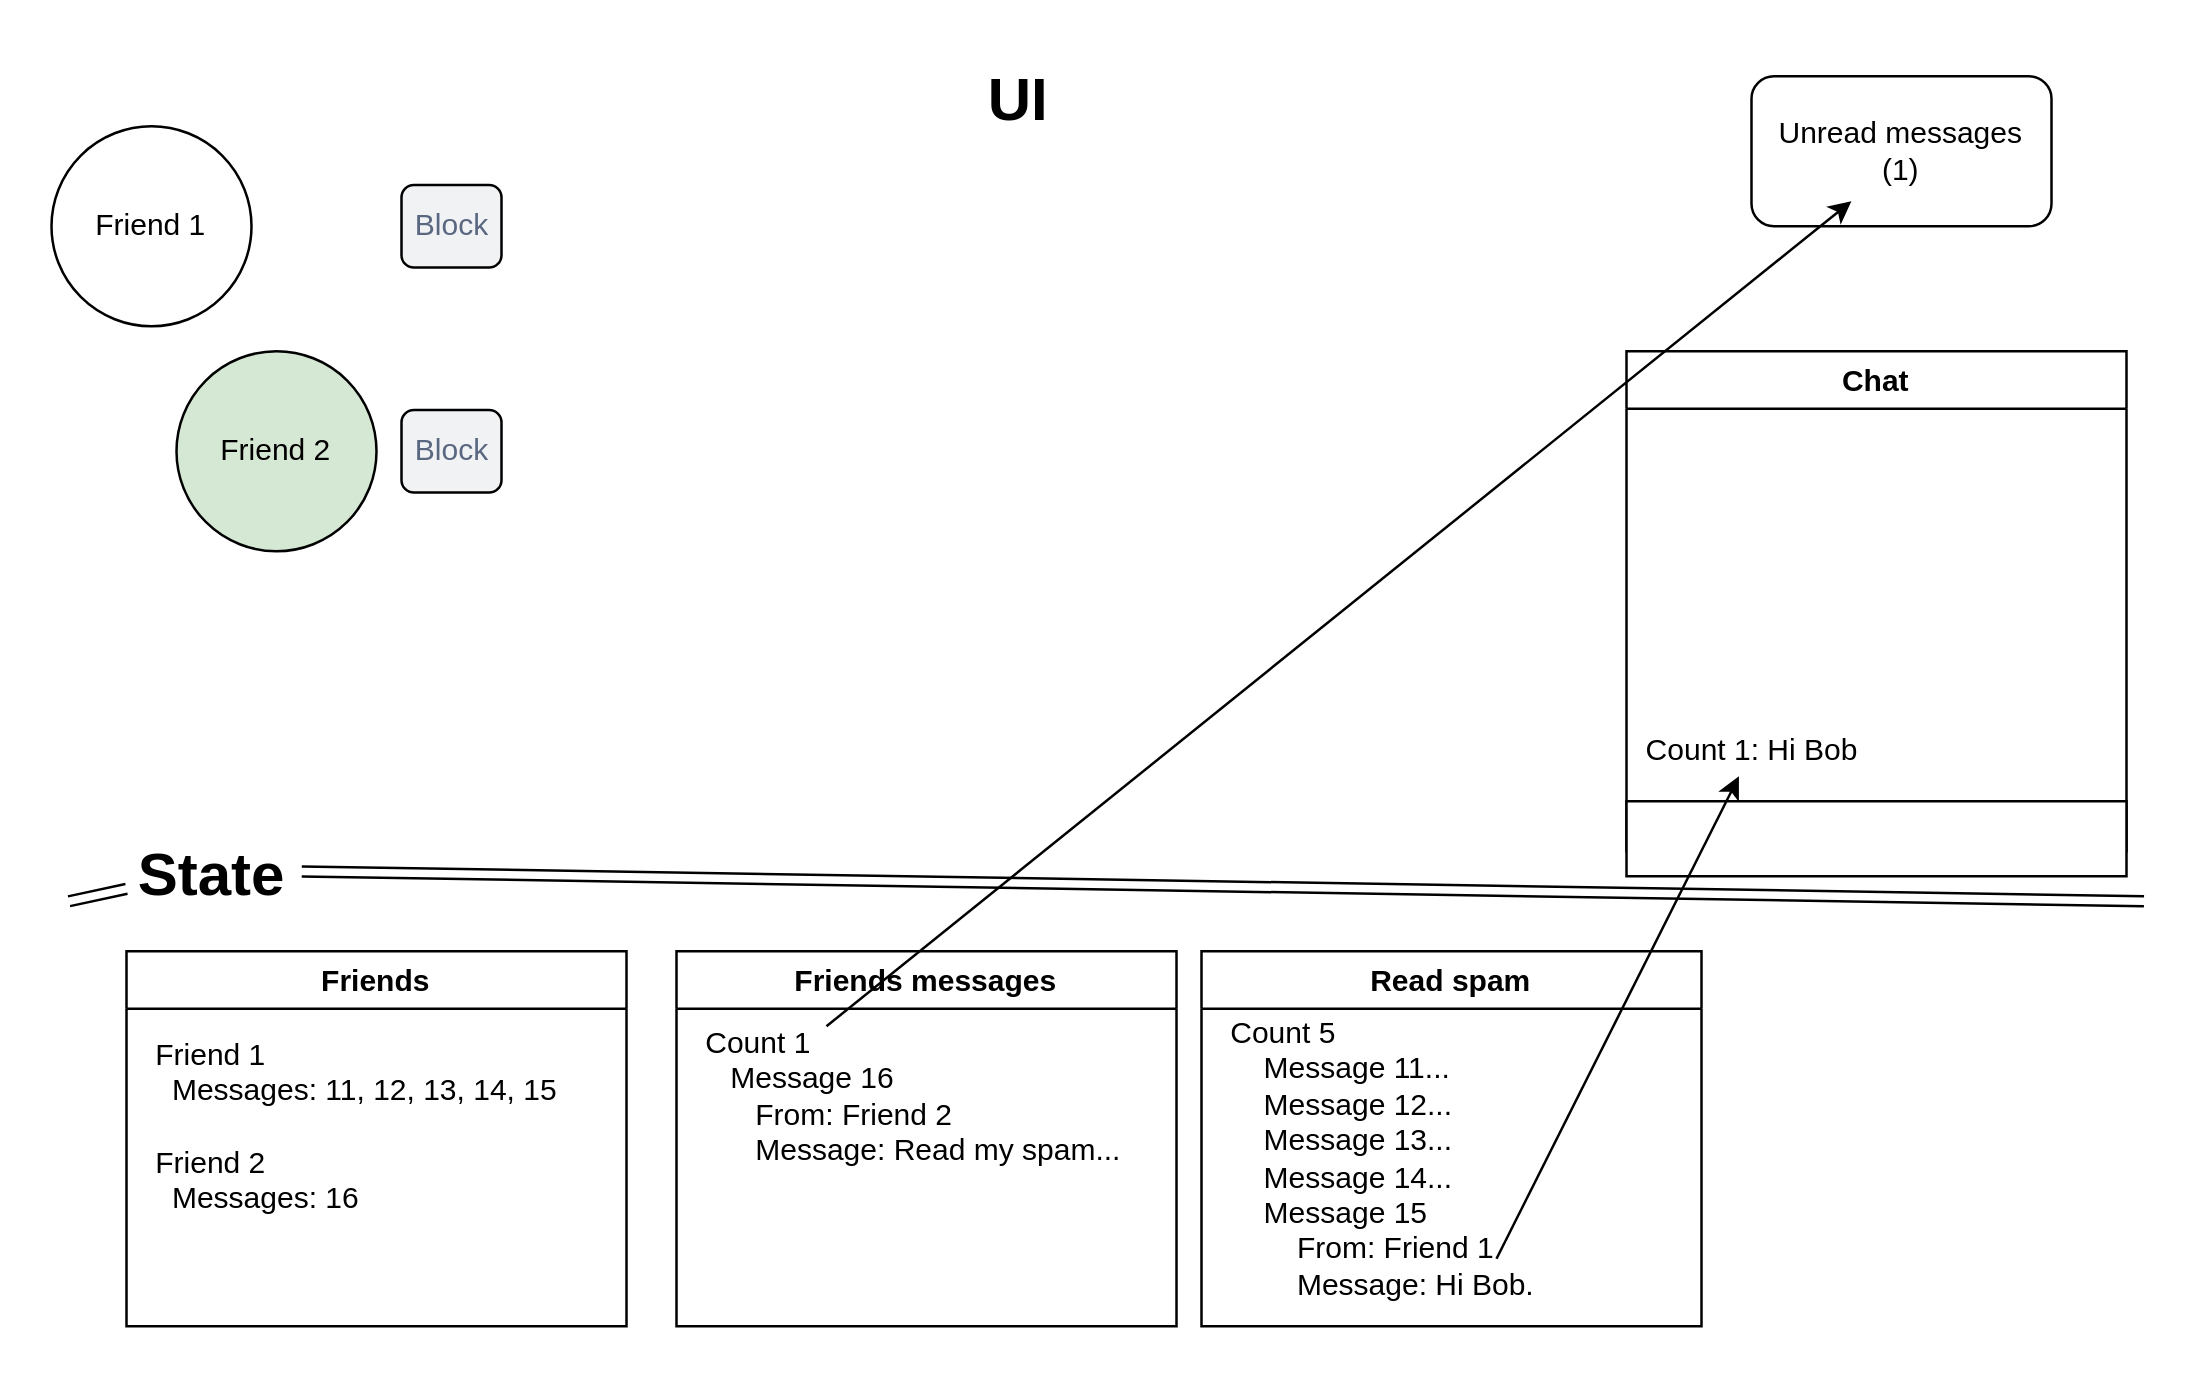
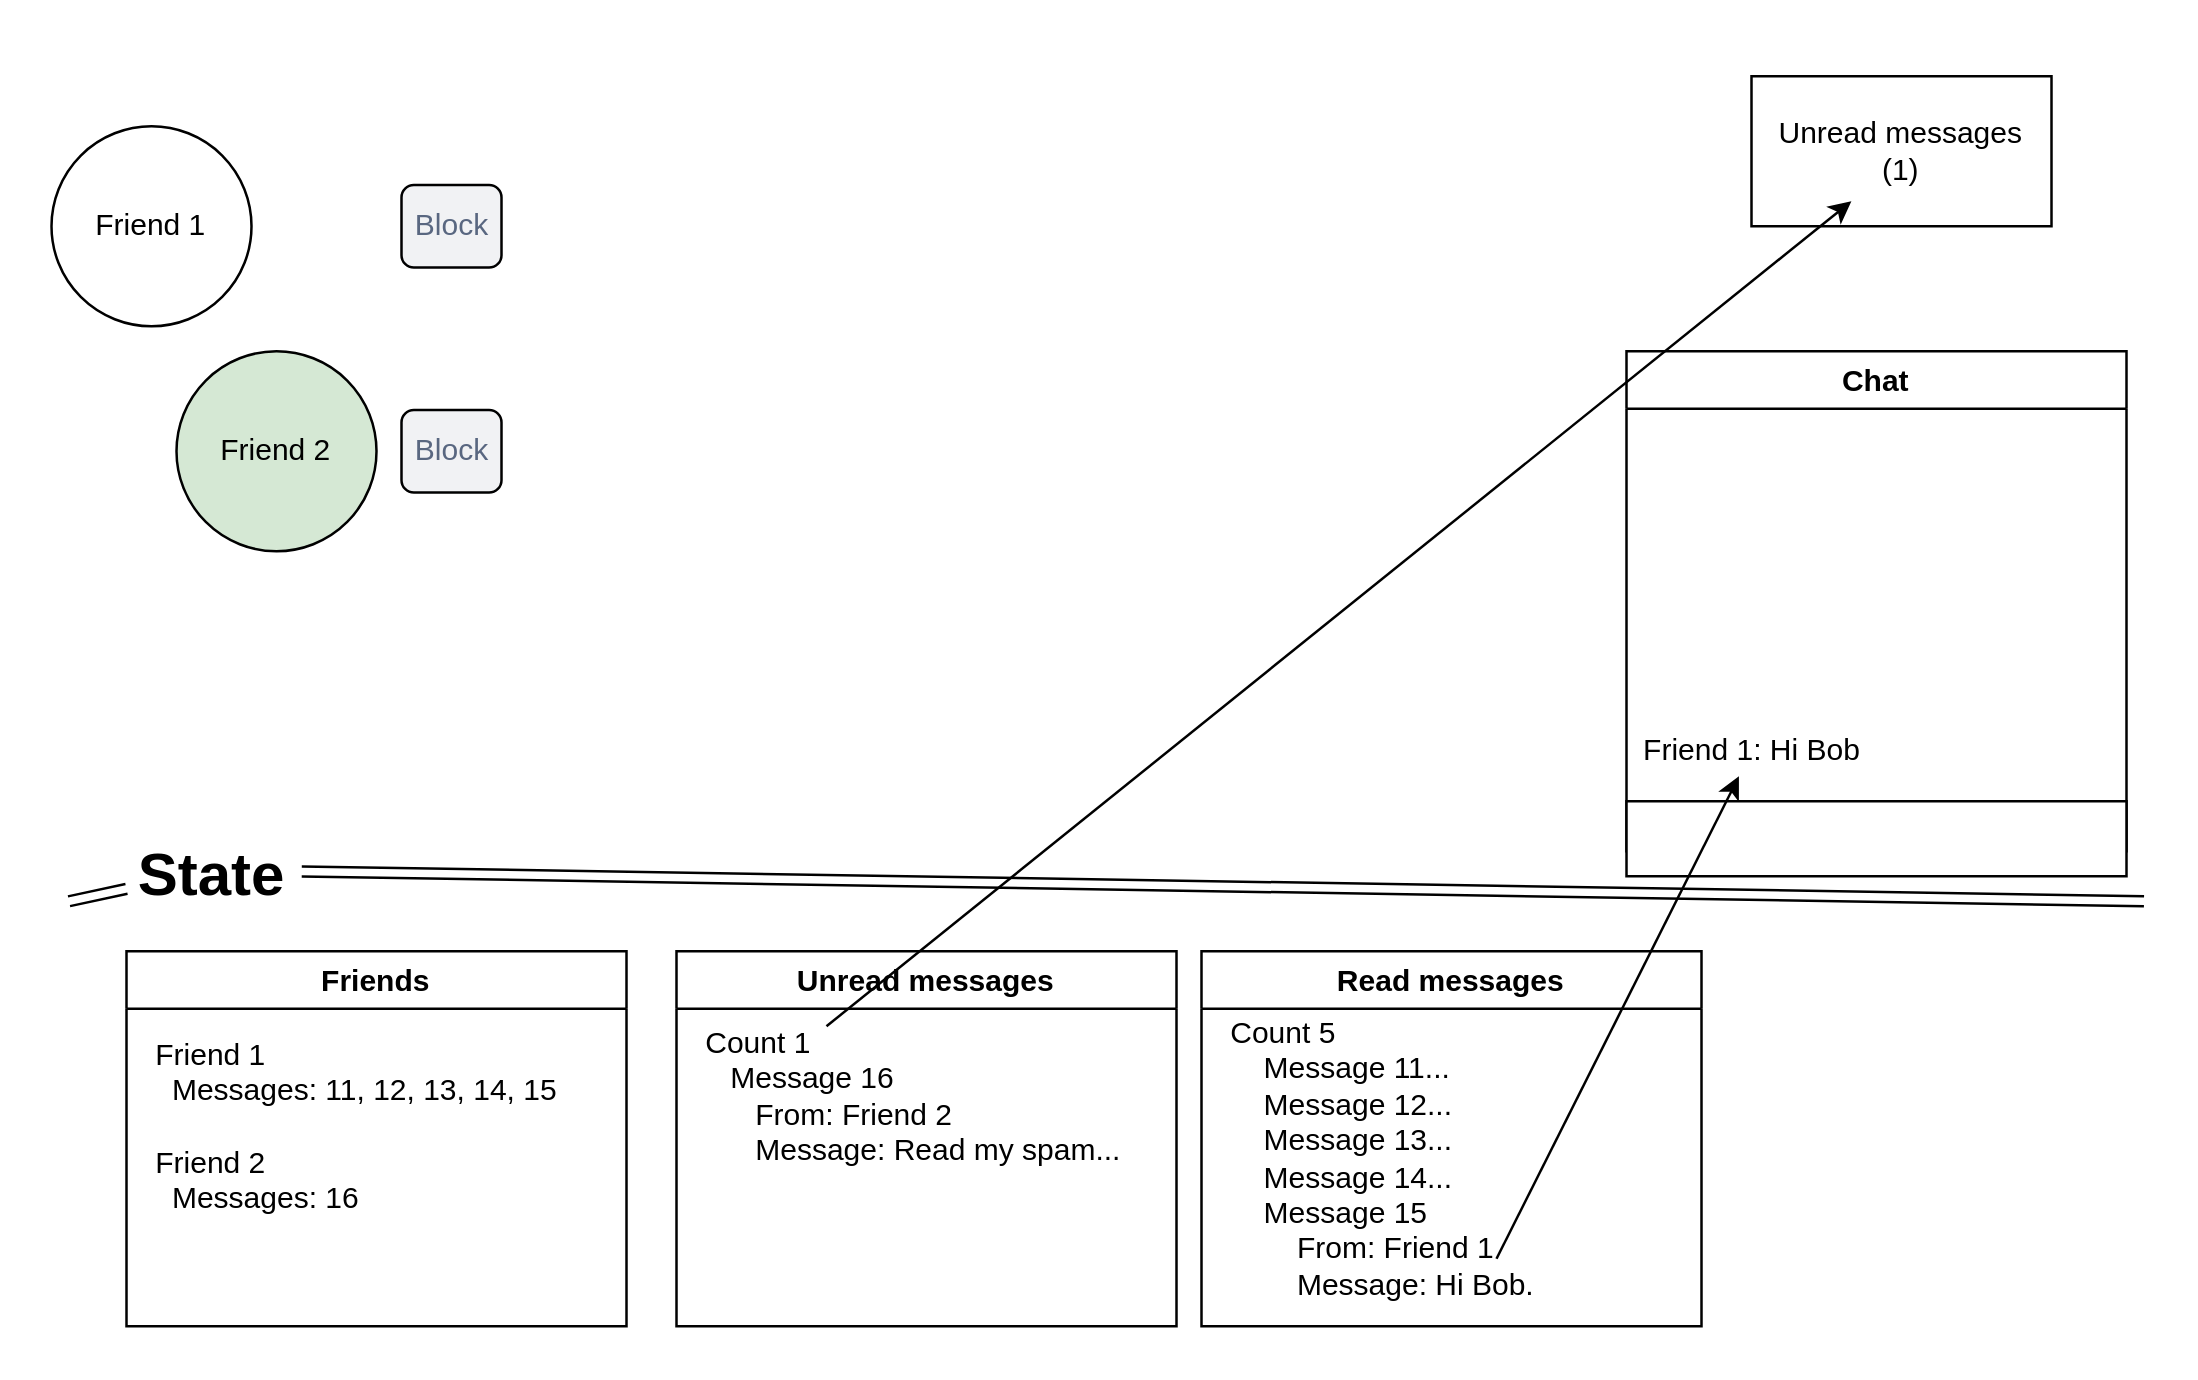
node "UI": removed
node "Unread messages (1)": shape rounded rectangle -> rectangle
node "Count 1: Hi Bob": label "Count 1: Hi Bob" -> "Friend 1: Hi Bob"
node "Friends messages": label "Friends messages" -> "Unread messages"
node "Read spam": label "Read spam" -> "Read messages"
